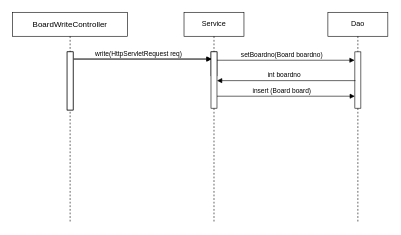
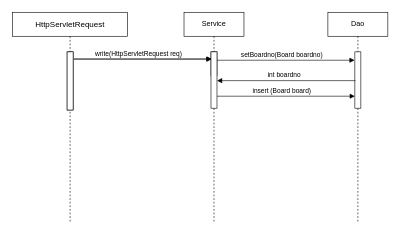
node "BoardWriteController": label "BoardWriteController" -> "HttpServletRequest"
